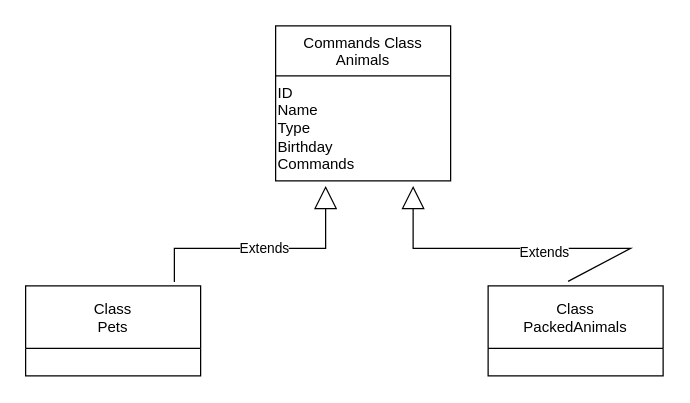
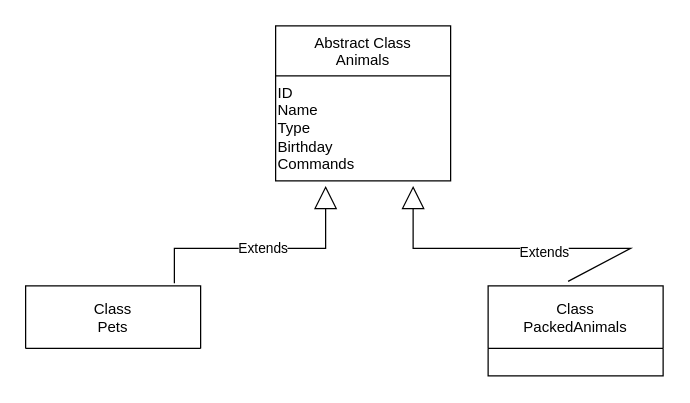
node "Commands Class Animals": label "Commands Class Animals" -> "Abstract Class Animals"
node "Class Pets": size 175x90 -> 175x63
